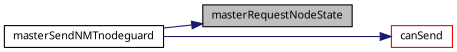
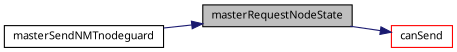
edge "masterSendNMTnodeguard" -> "canSend": now "masterRequestNodeState" -> "canSend"
